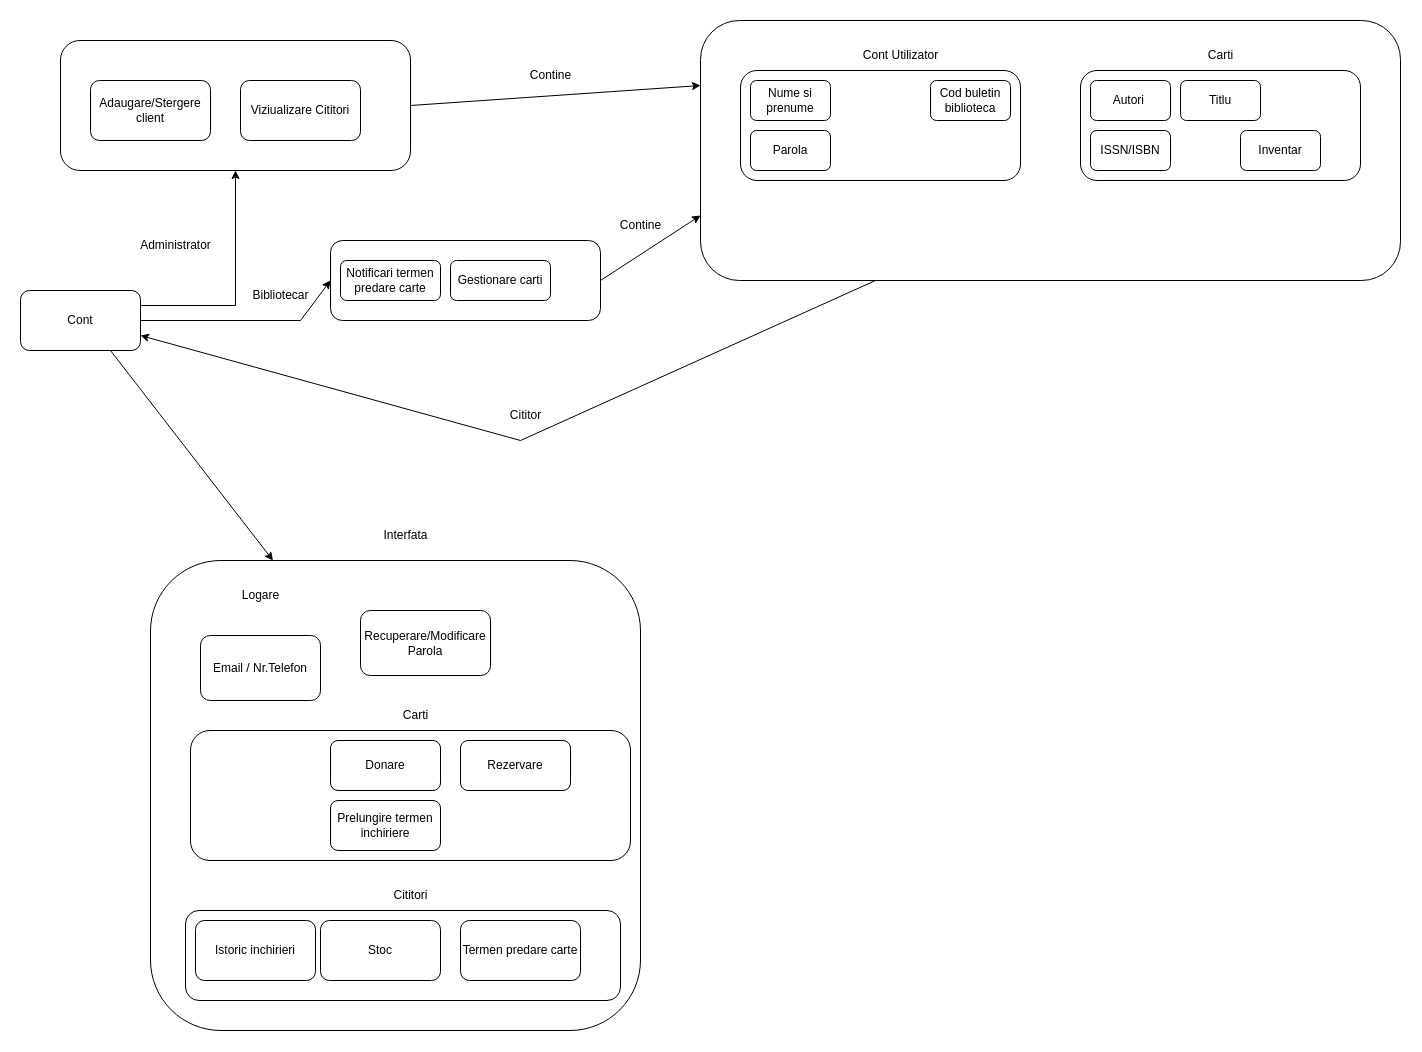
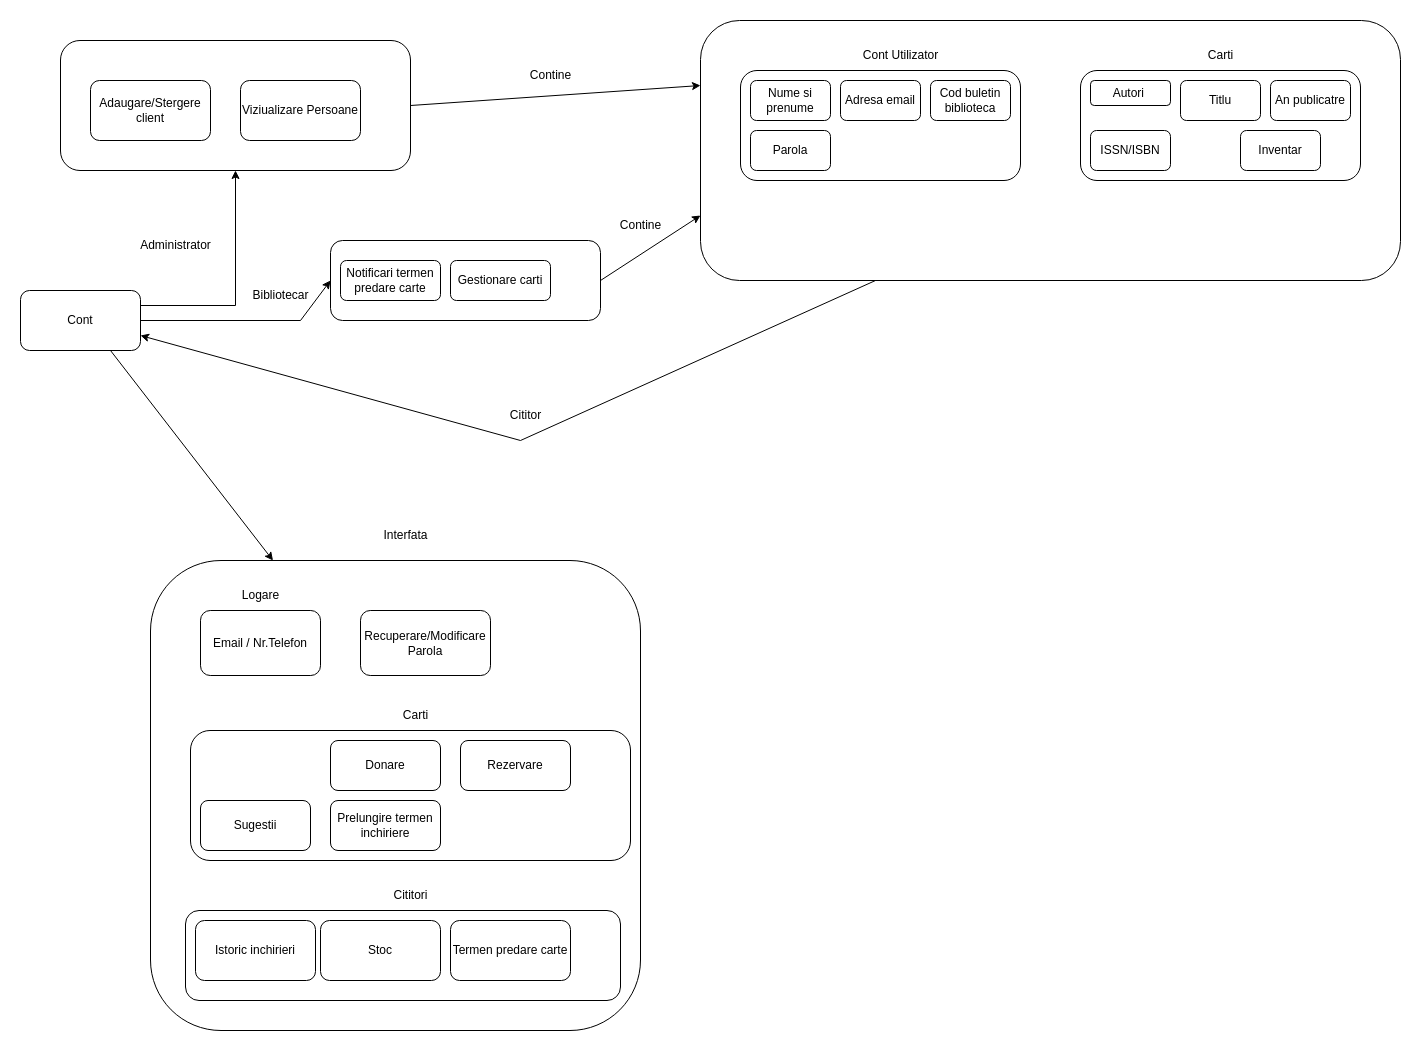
node "Adresa email": added
node "Autori": size 80x40 -> 80x25
node "An publicatre": added
node "Viziualizare Cititori": label "Viziualizare Cititori" -> "Viziualizare Persoane"
node "Email / Nr.Telefon": moved (261, 668) -> (261, 643)
node "Sugestii": added
node "Termen predare carte": moved (521, 951) -> (511, 951)
